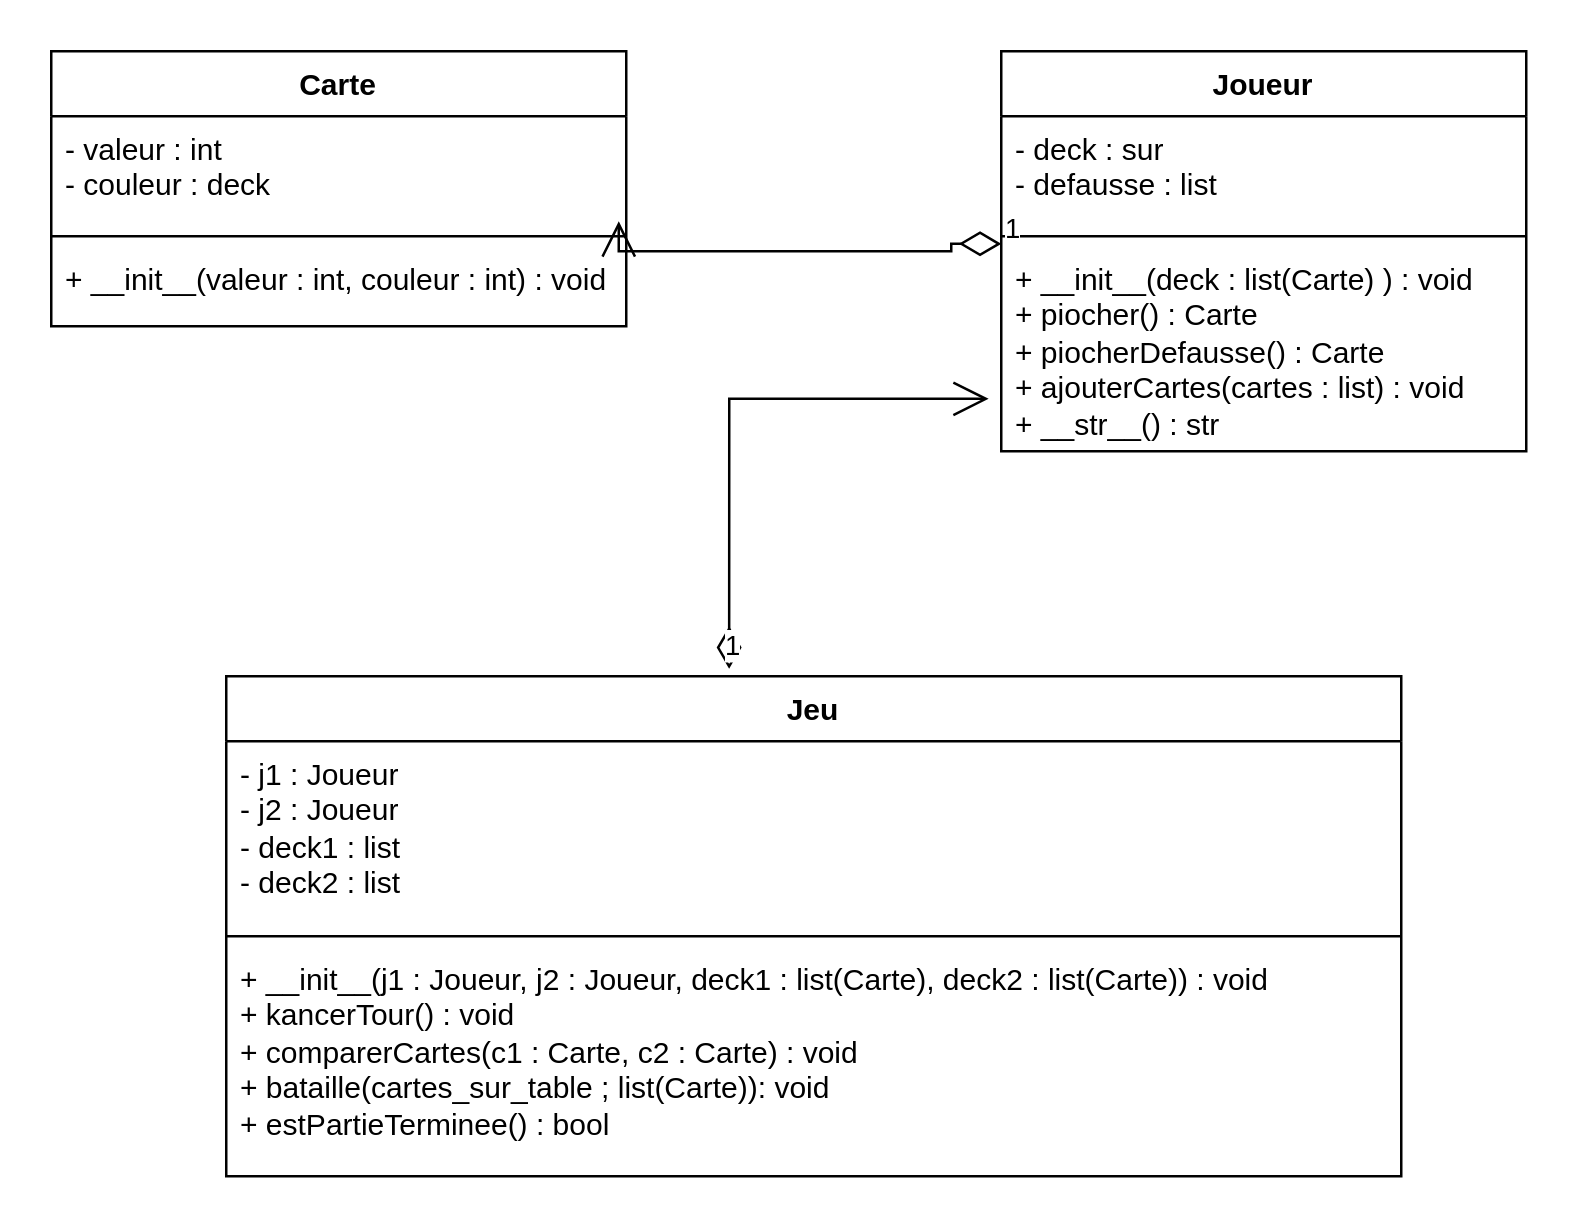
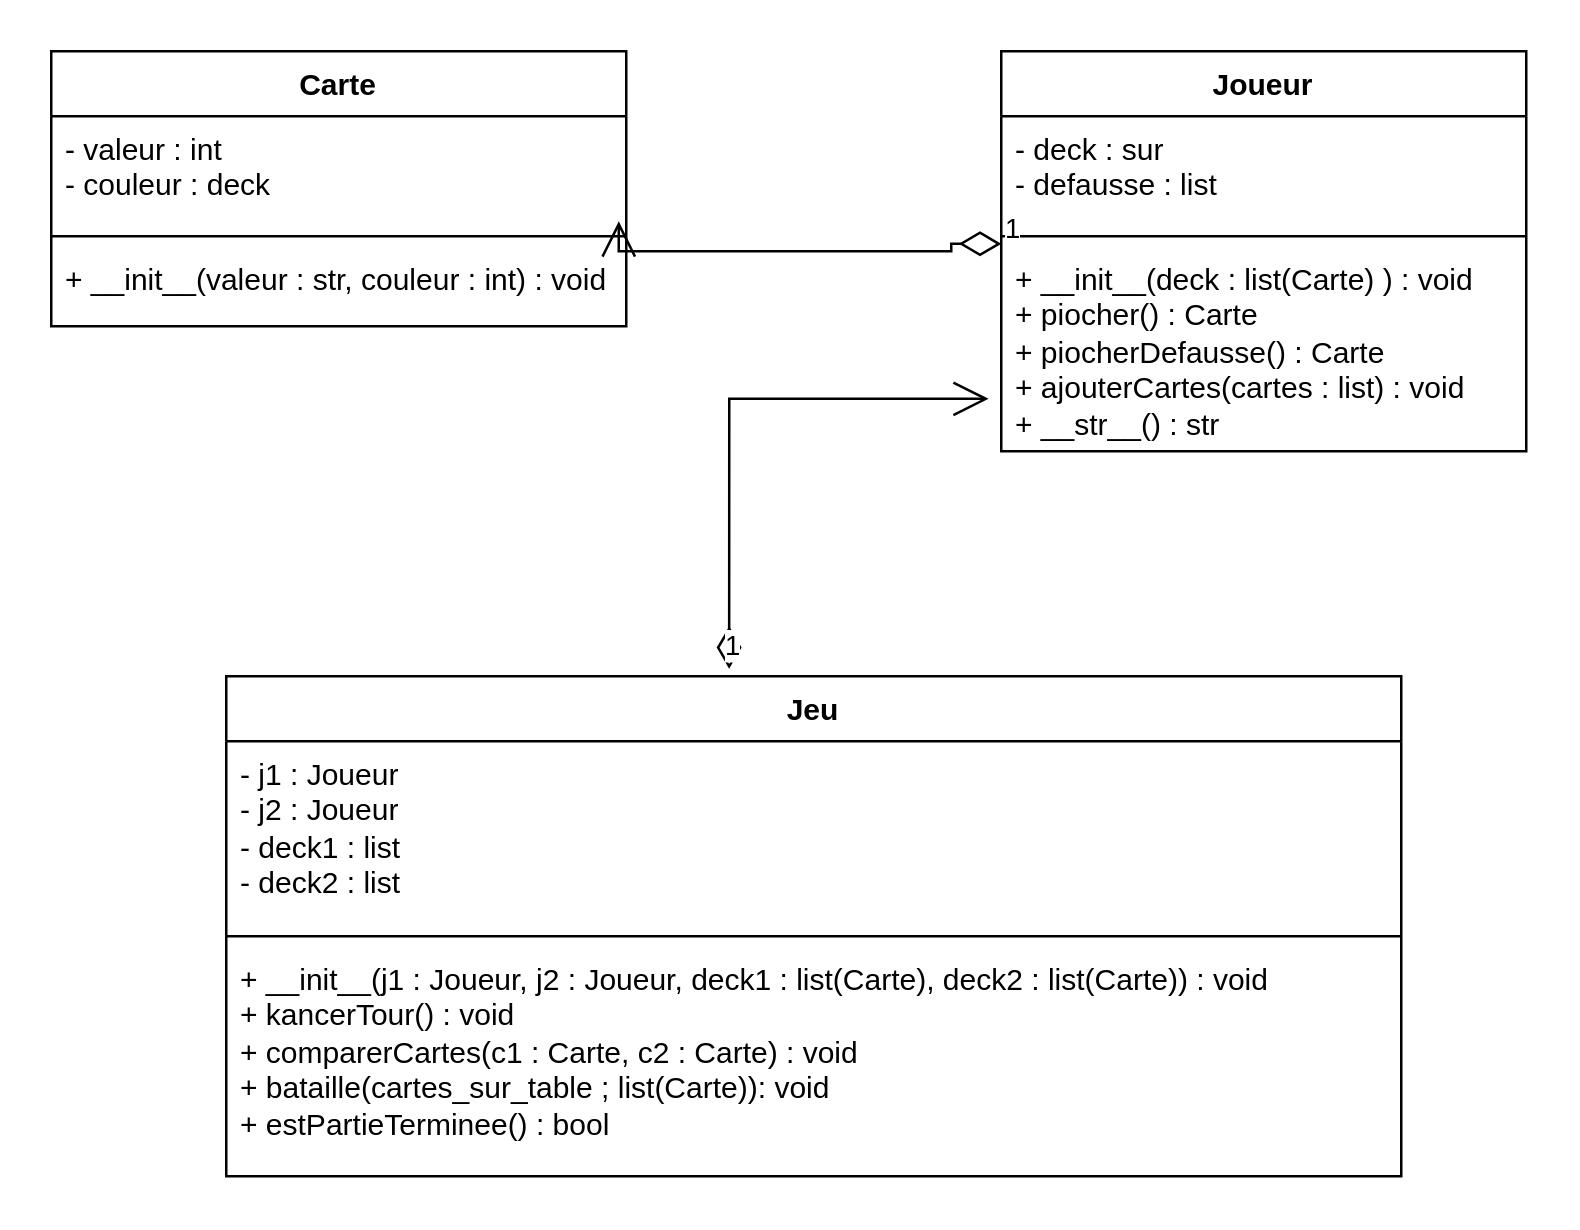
node "+ __init__(valeur : int, couleur : int) : void": label "+ __init__(valeur : int, couleur : int) : void" -> "+ __init__(valeur : str, couleur : int) : void"
